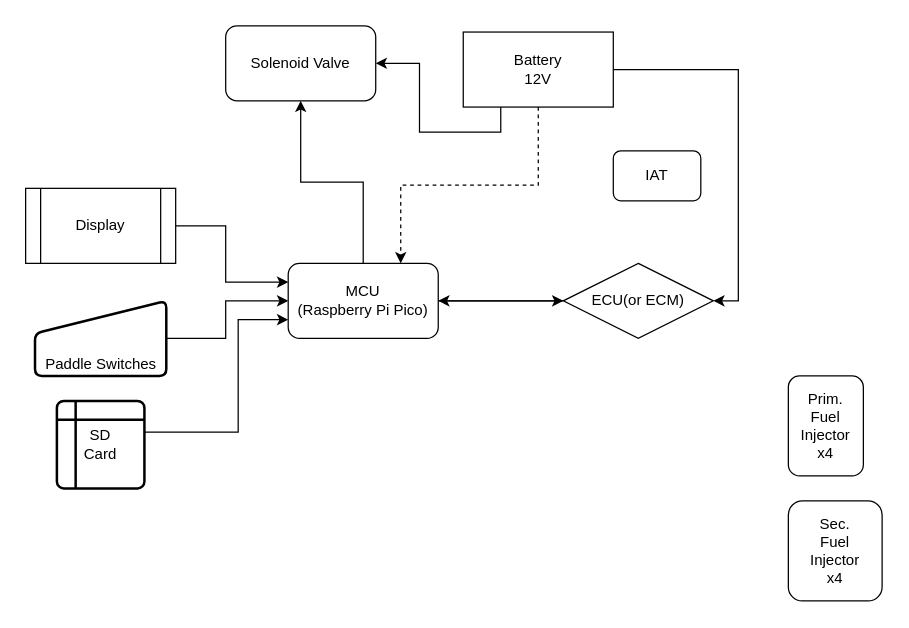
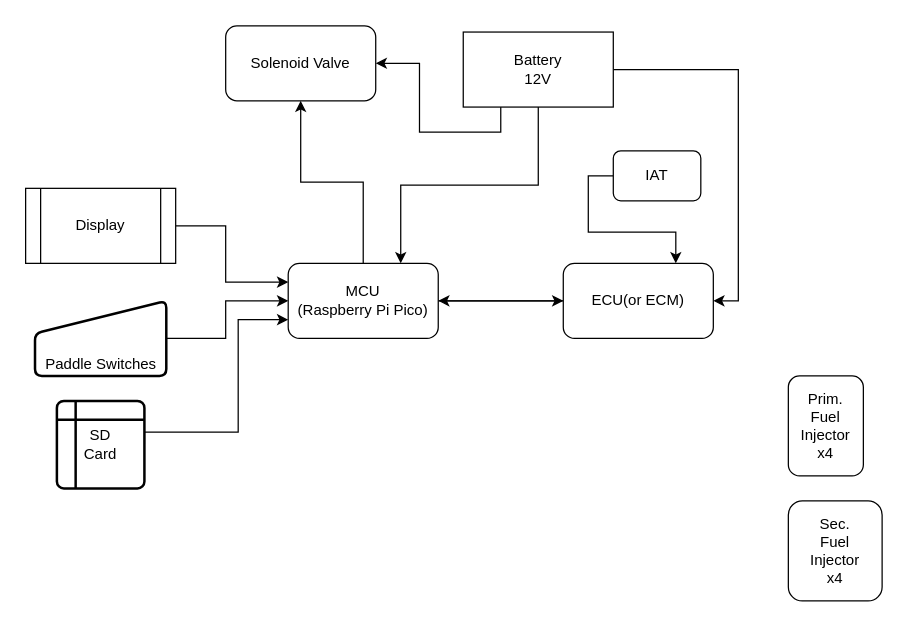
edge "Battery 12V" -> "MCU (Raspberry Pi Pico)": style dashed -> solid
edge "IAT" -> "ECU(or ECM)": added
node "ECU(or ECM)": shape diamond -> rounded rectangle
